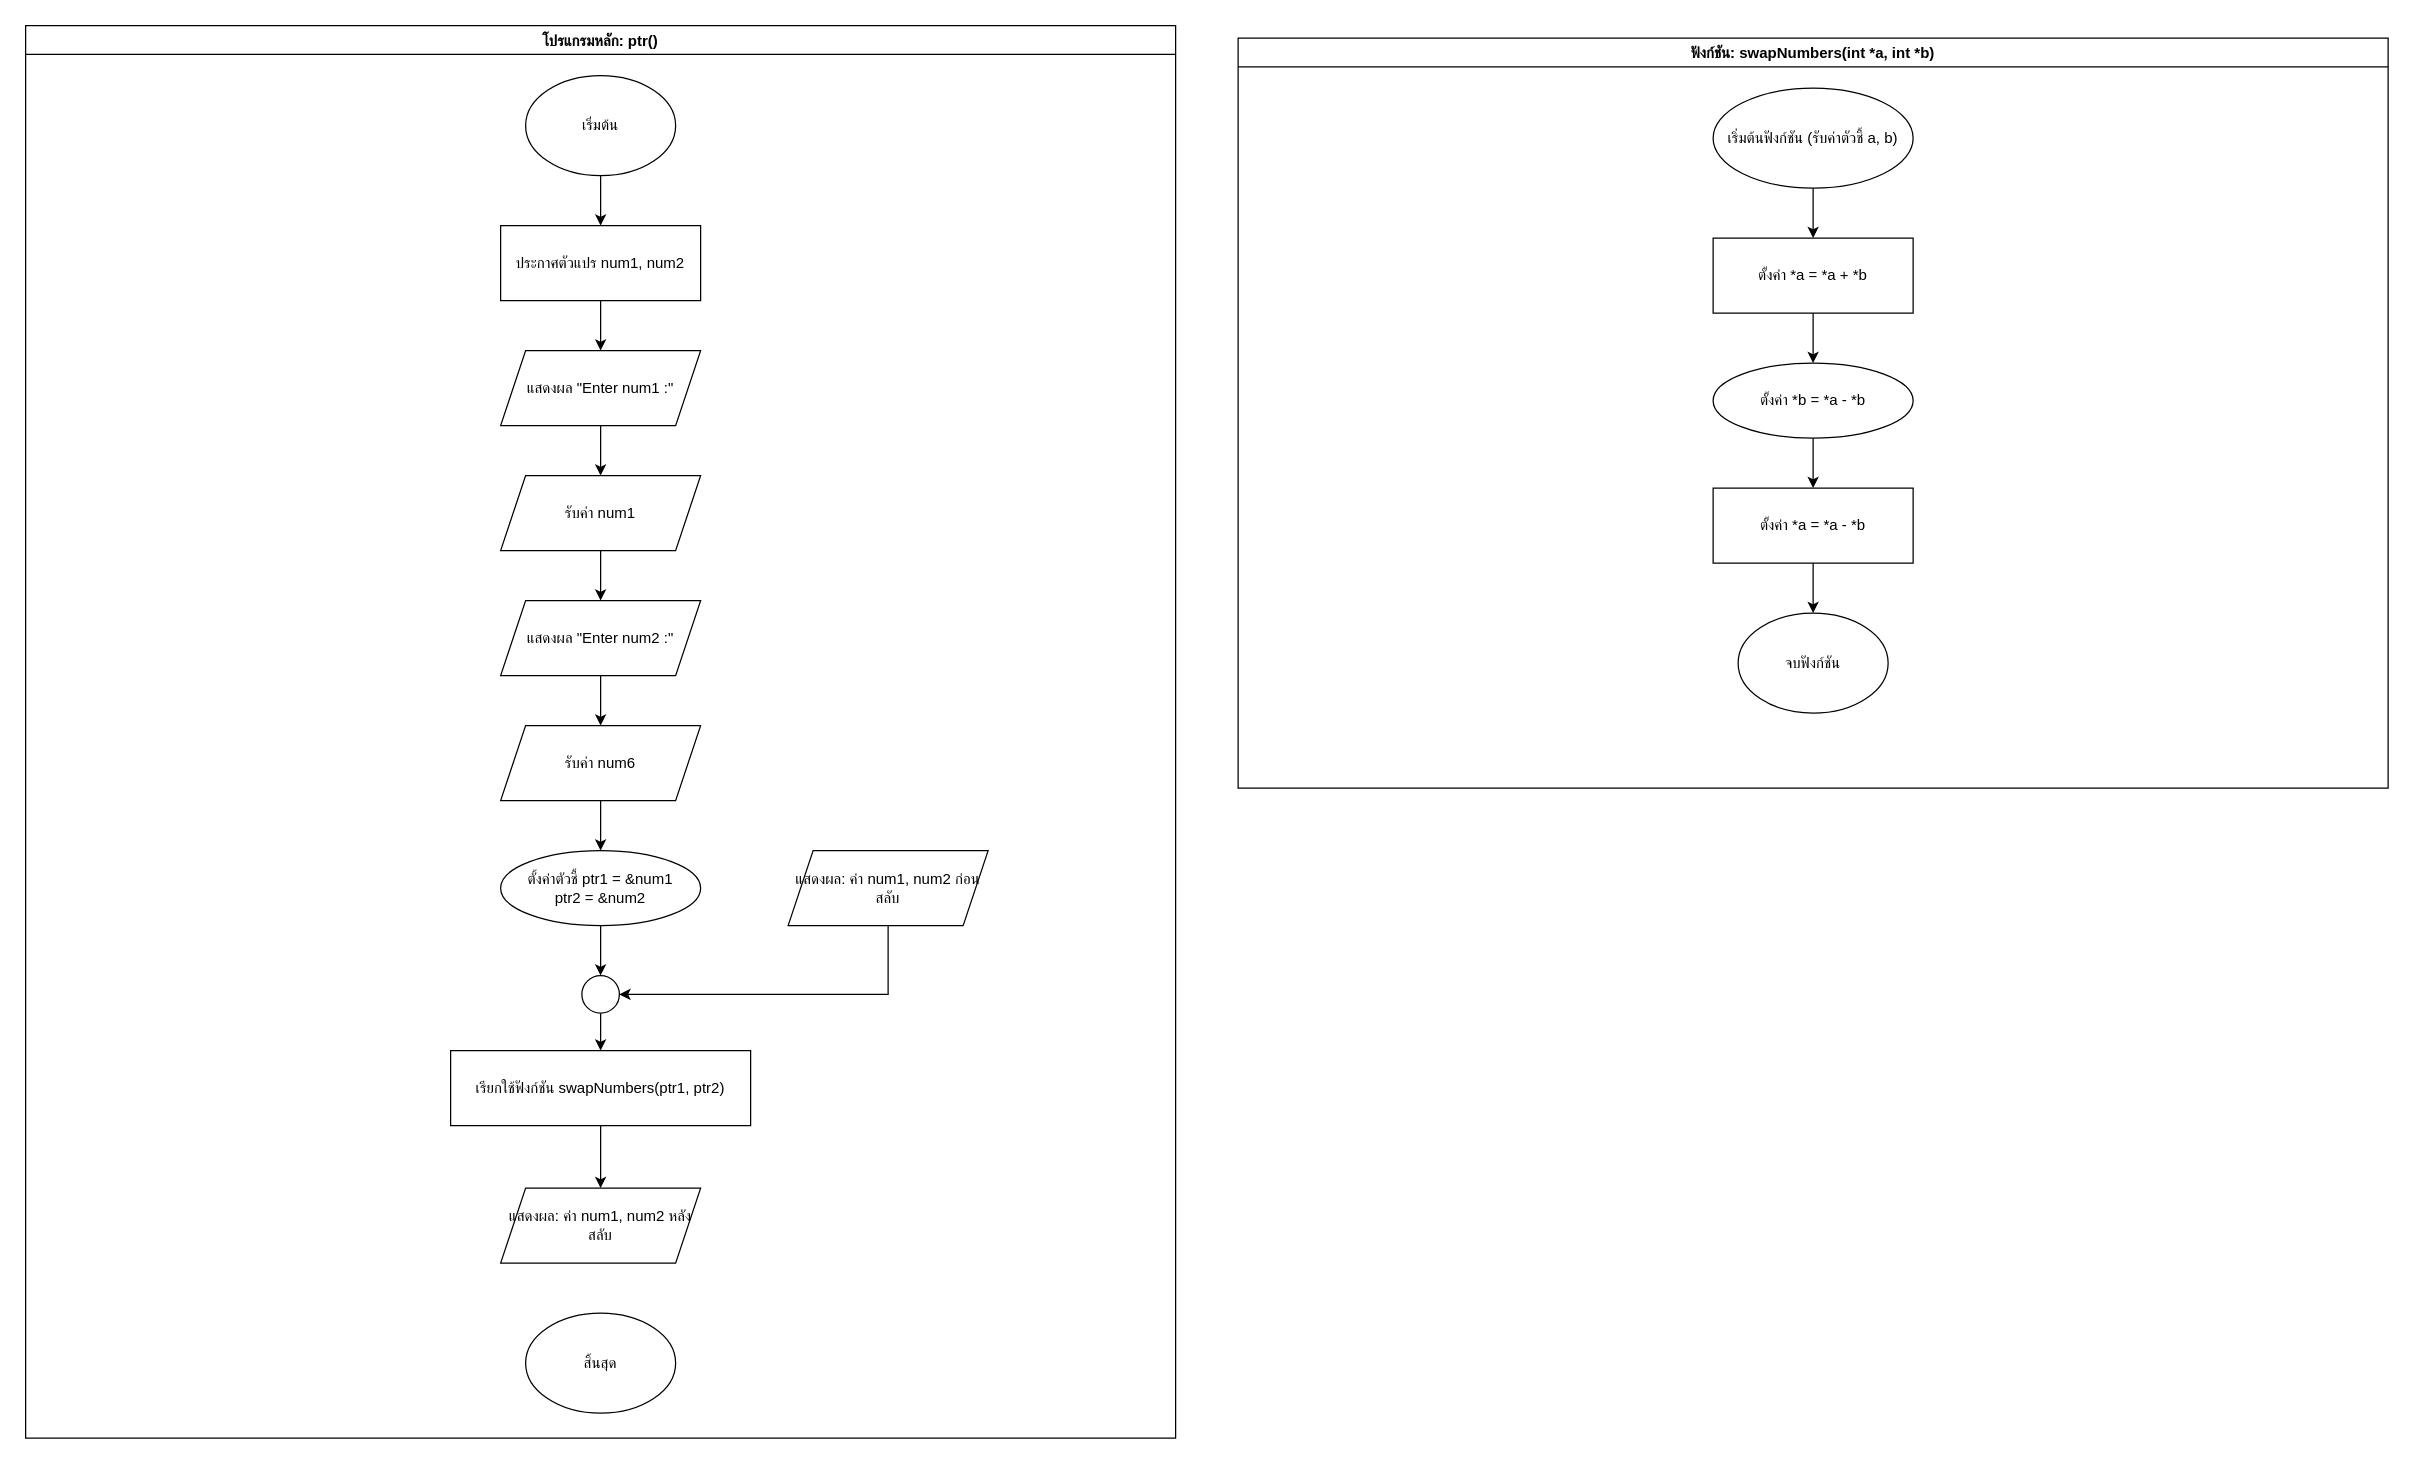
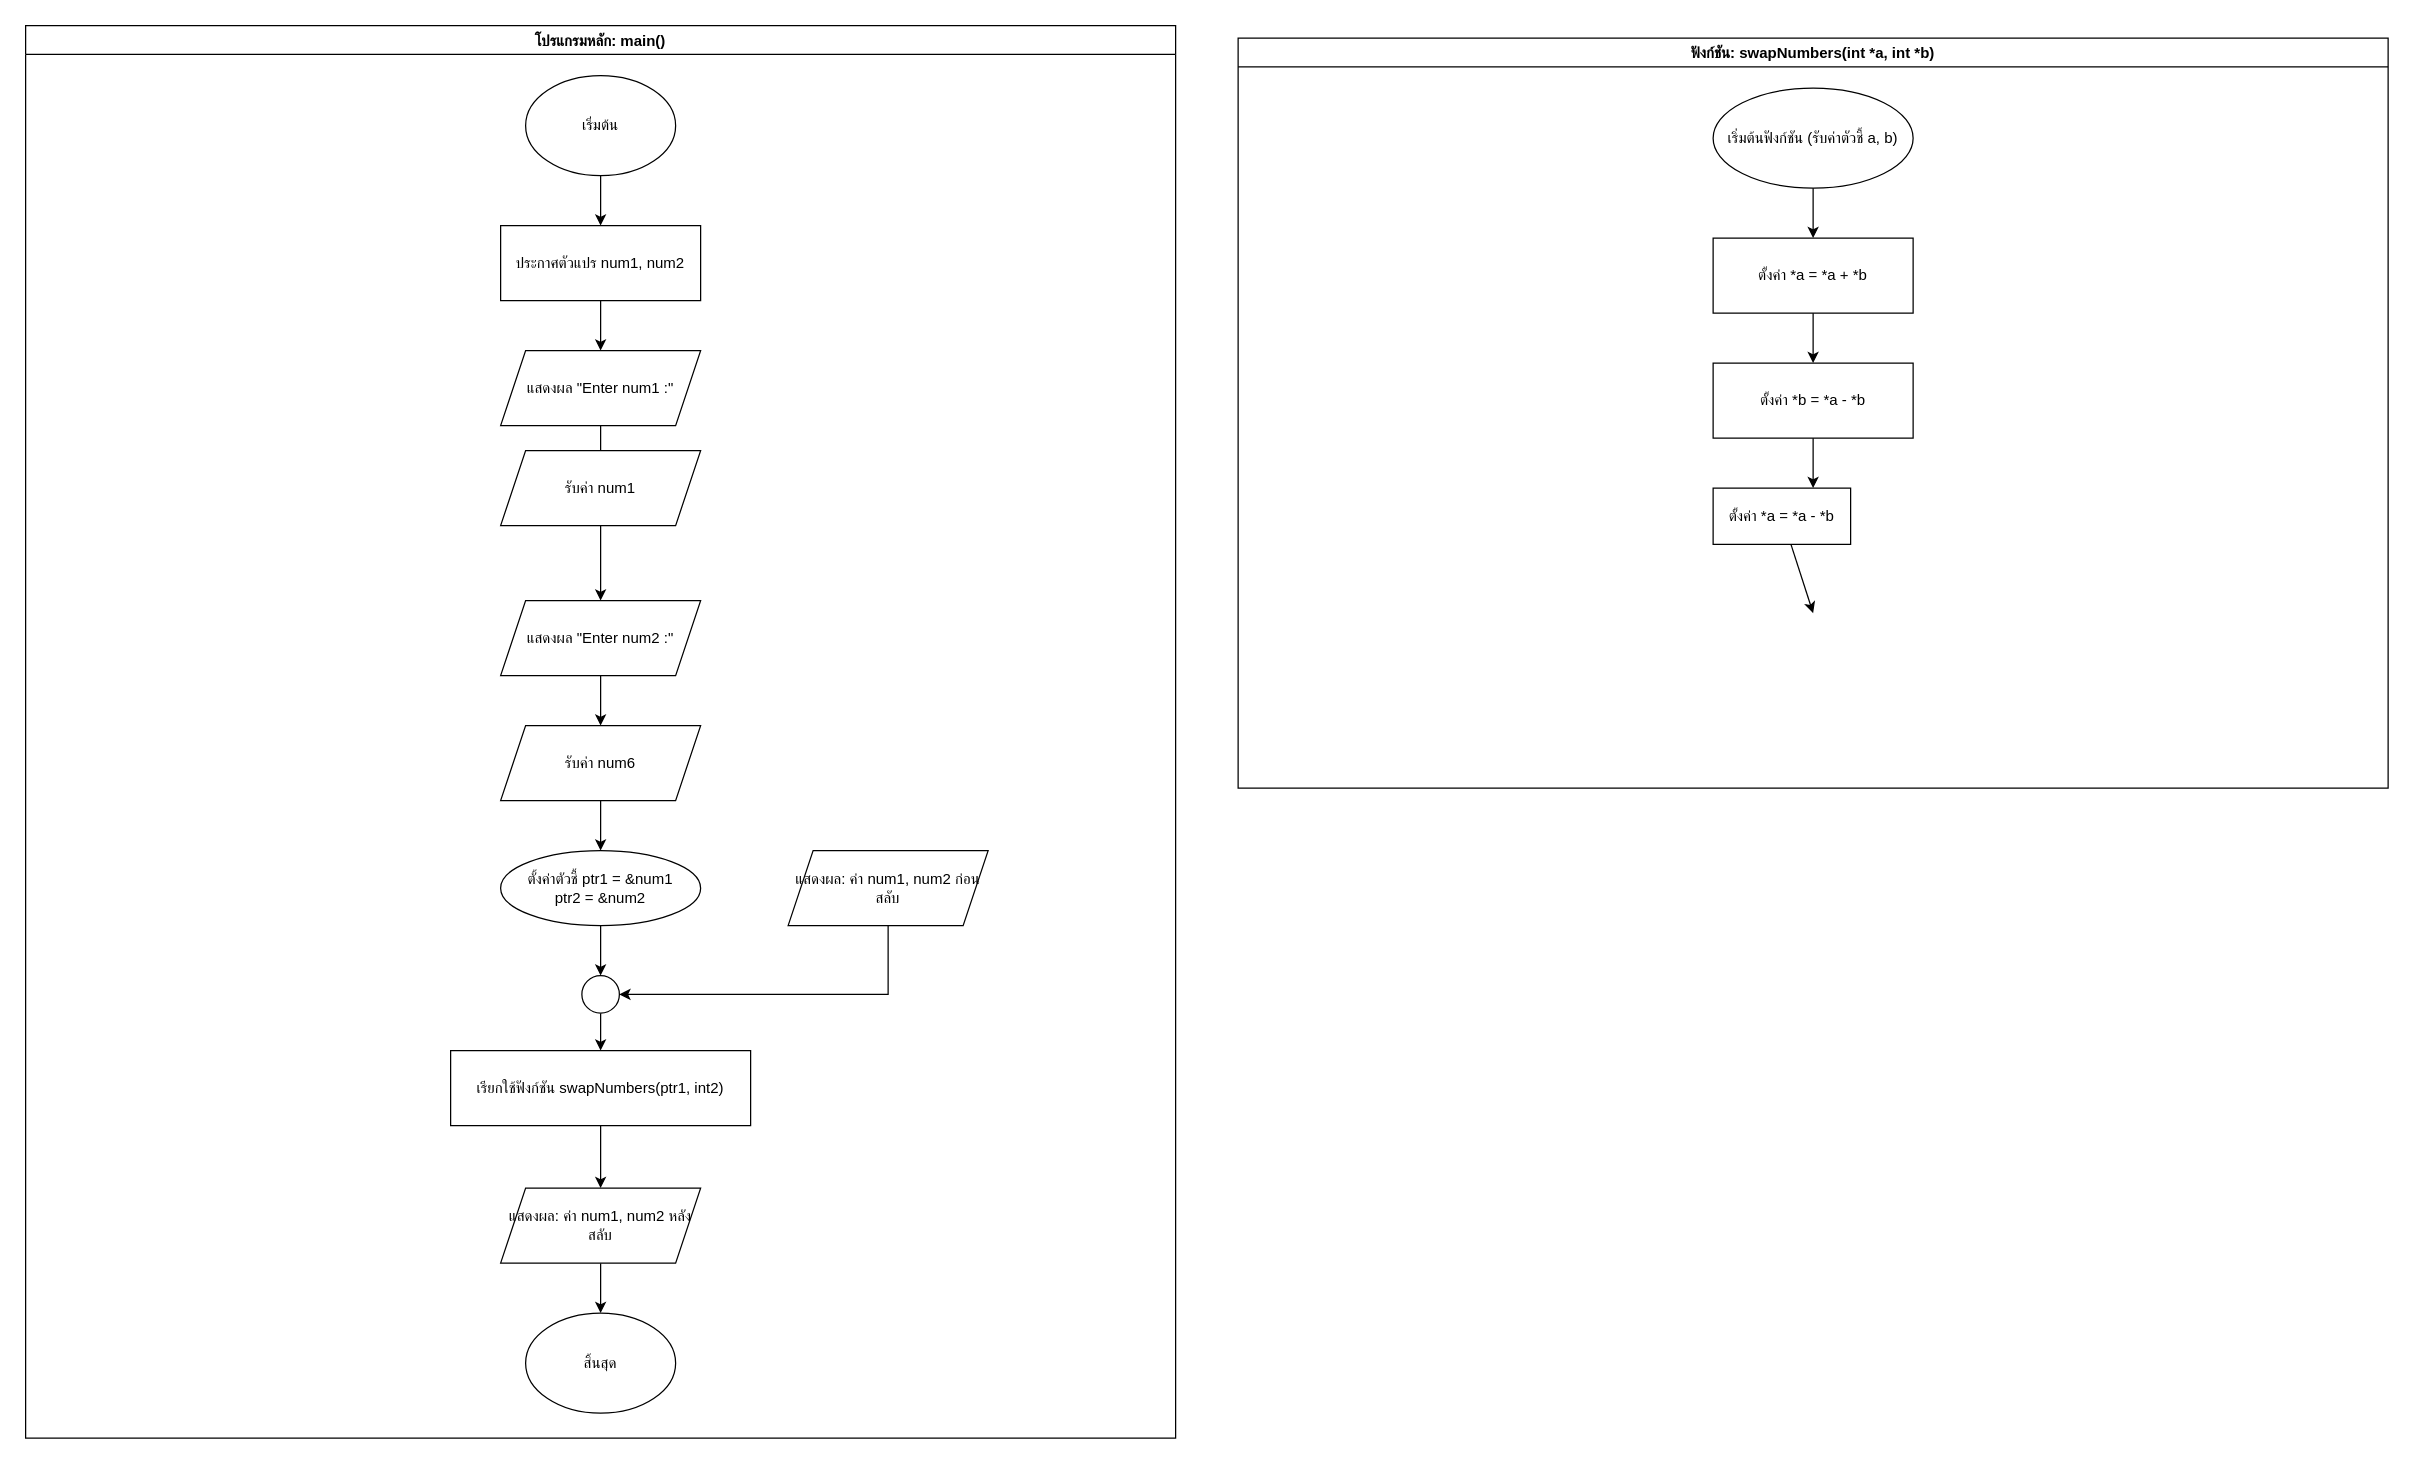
node "โปรแกรมหลัก: ptr()": label "โปรแกรมหลัก: ptr()" -> "โปรแกรมหลัก: main()"
node "ตั้งค่า *b = *a - *b": shape ellipse -> rectangle
node "รับค่า num1": moved (601, 513) -> (601, 488)
node "ตั้งค่า *a = *a - *b": size 200x75 -> 138x56
node "จบฟังก์ชัน": removed
node "เรียกใช้ฟังก์ชัน swapNumbers(ptr1, ptr2)": label "เรียกใช้ฟังก์ชัน swapNumbers(ptr1, ptr2)" -> "เรียกใช้ฟังก์ชัน swapNumbers(ptr1, int2)"
edge "แสดงผล: ค่า num1, num2 หลังสลับ" -> "สิ้นสุด": added
